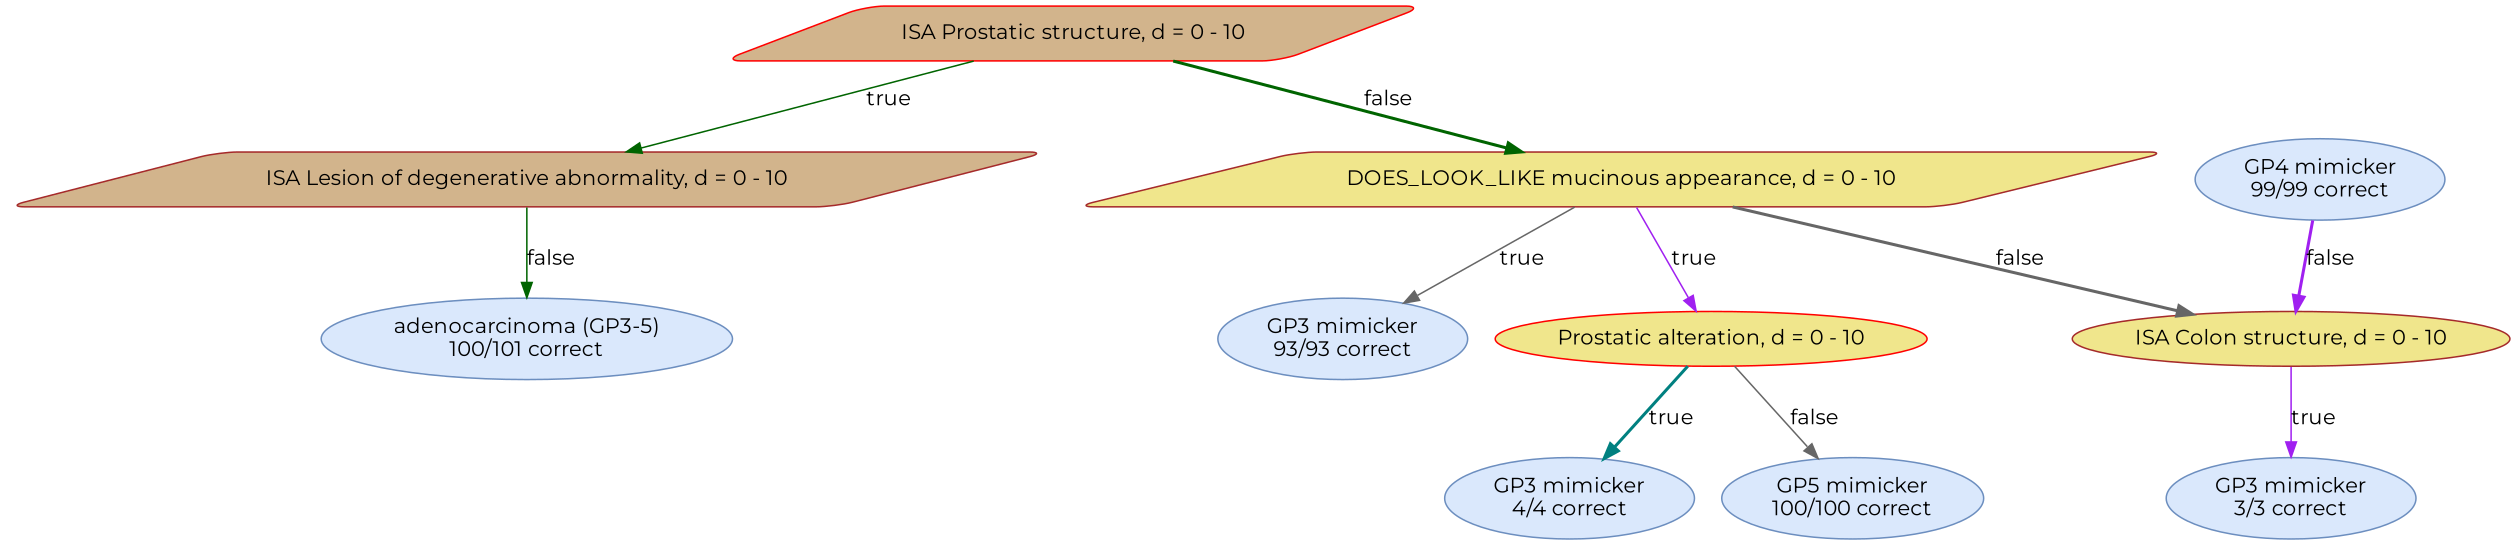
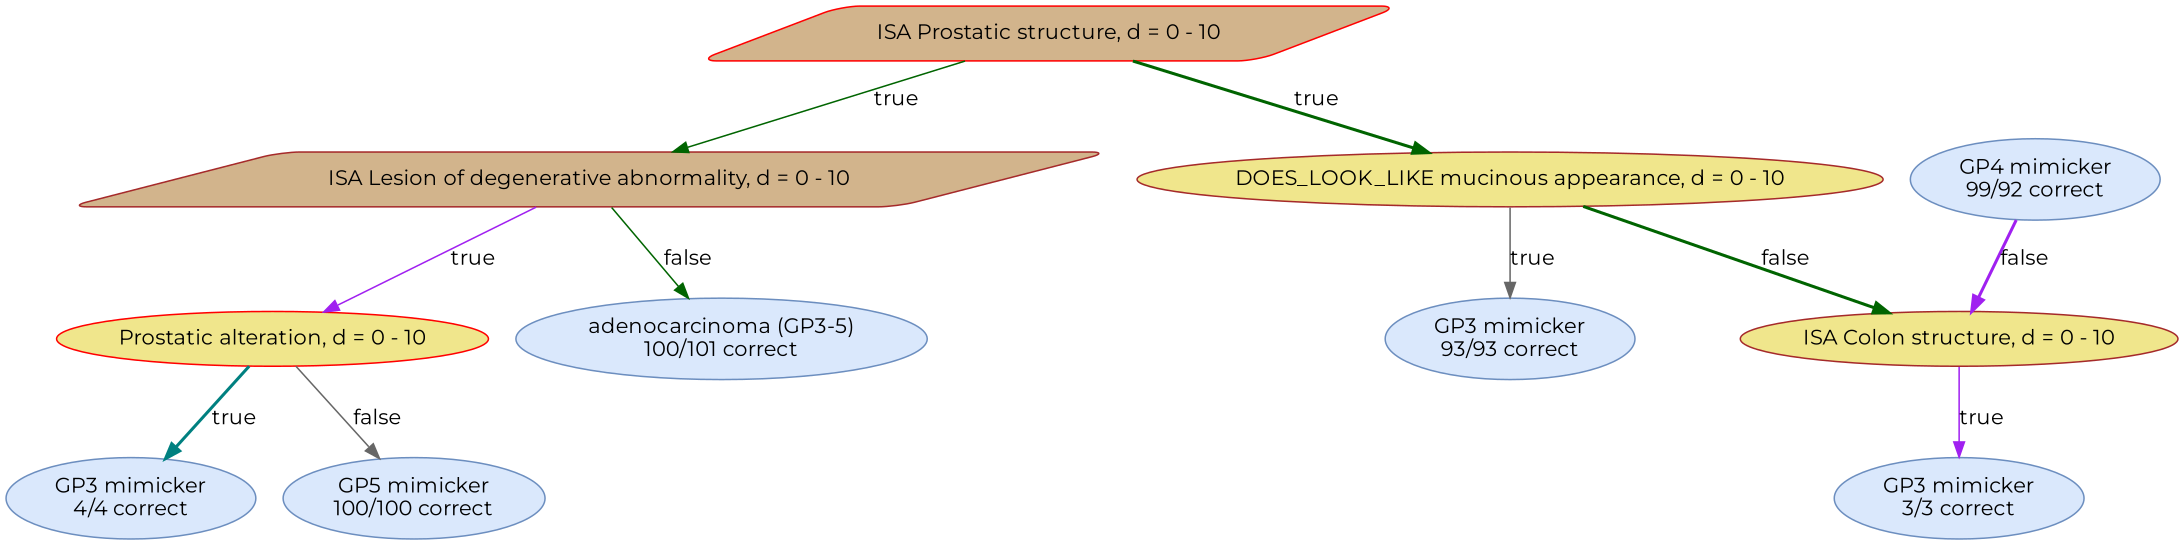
edge "ISA Prostatic structure, d = 0 - 10" -> "DOES_LOOK_LIKE mucinous appearance, d = 0 - 10": label "false" -> "true"
node "DOES_LOOK_LIKE mucinous appearance, d = 0 - 10": shape parallelogram -> ellipse
node "GP4 mimicker": text "99/99 correct" -> "99/92 correct"
edge "DOES_LOOK_LIKE mucinous appearance, d = 0 - 10" -> "Prostatic alteration, d = 0 - 10": now "ISA Lesion of degenerative abnormality, d = 0 - 10" -> "Prostatic alteration, d = 0 - 10"
edge "DOES_LOOK_LIKE mucinous appearance, d = 0 - 10" -> "ISA Colon structure, d = 0 - 10": color gray40 -> darkgreen
